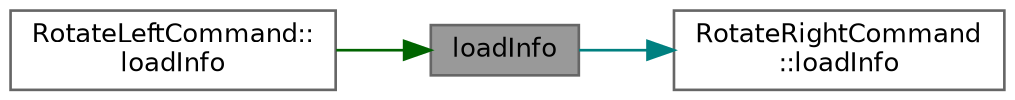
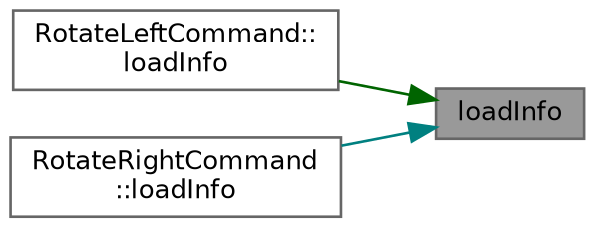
edge "loadInfo" -> "RotateRightCommand ::loadInfo": reversed
